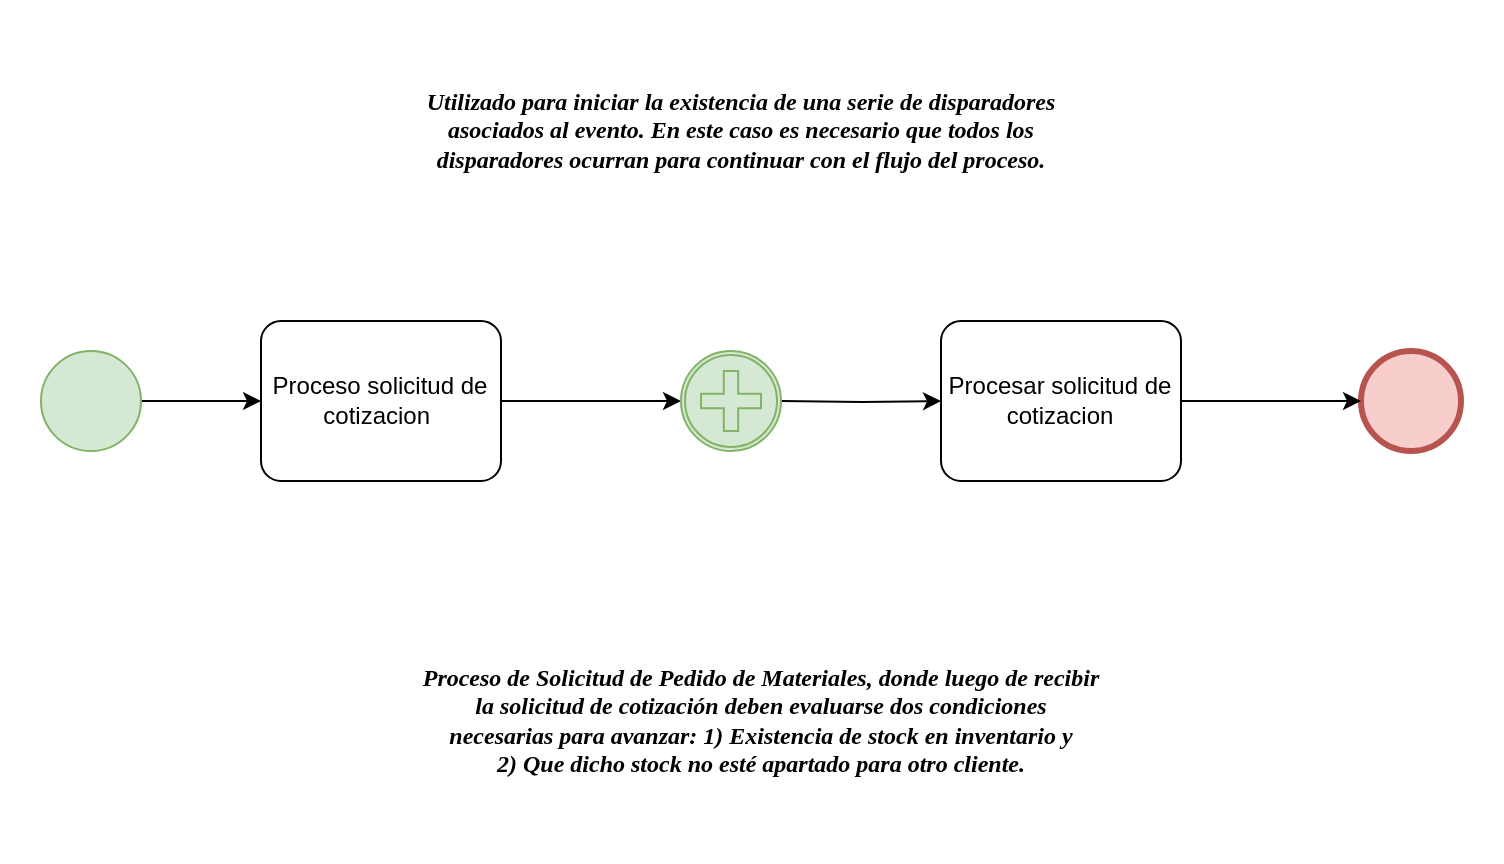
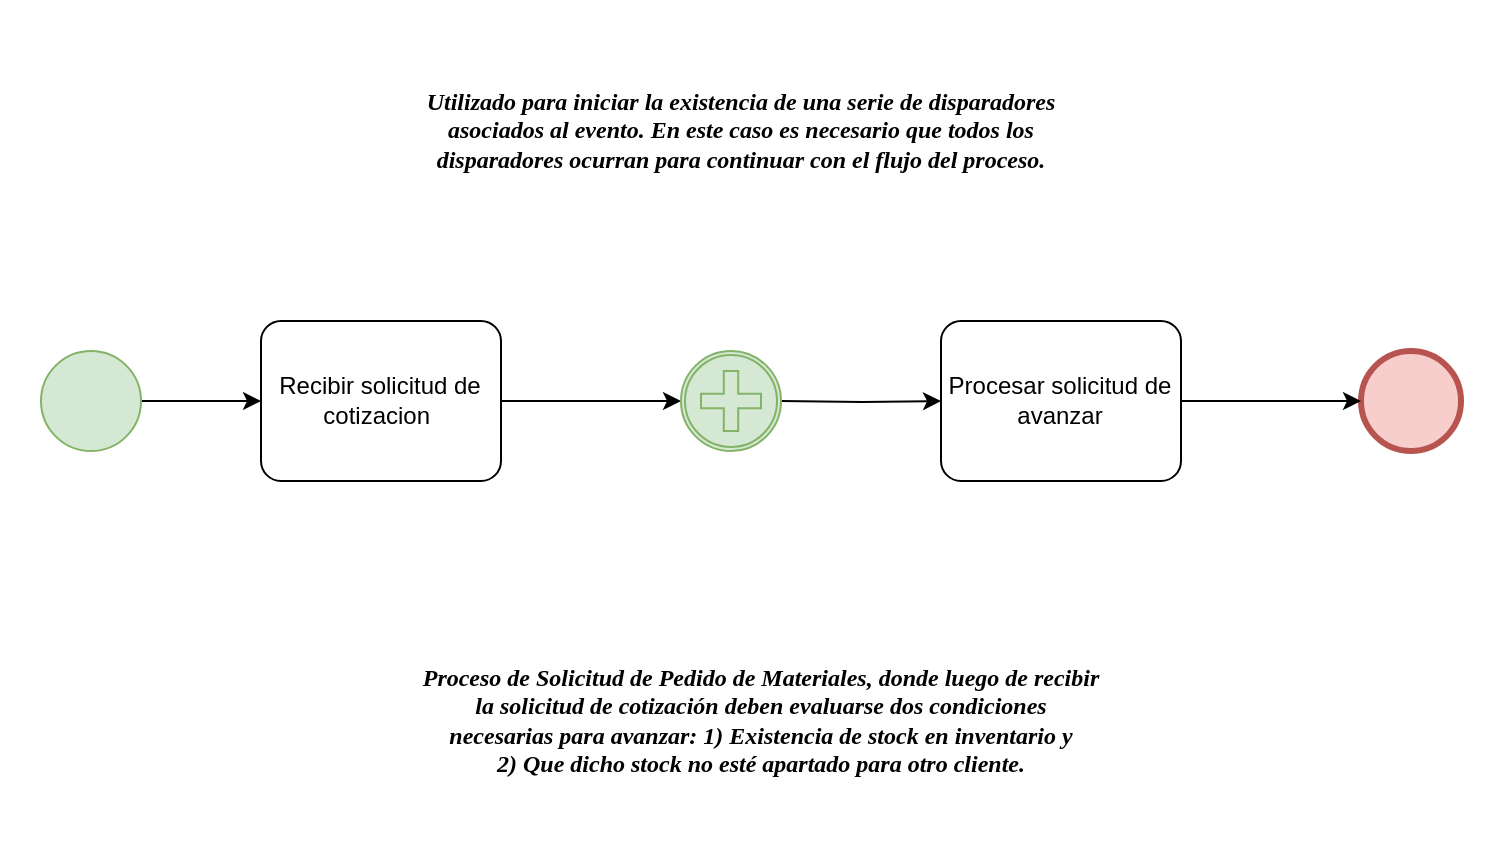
node "Proceso solicitud de cotizacion": label "Proceso solicitud de cotizacion" -> "Recibir solicitud de cotizacion"
node "Procesar solicitud de cotizacion": label "Procesar solicitud de cotizacion" -> "Procesar solicitud de avanzar"
